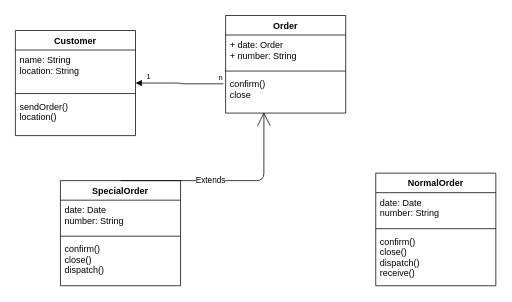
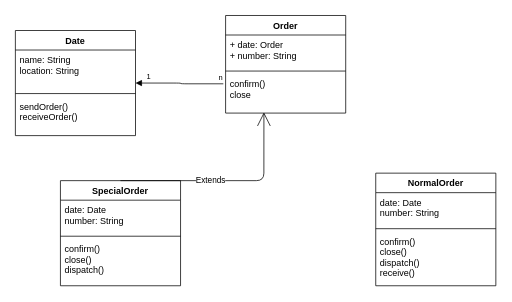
node "Customer": label "Customer" -> "Date"
node "sendOrder() location()": label "sendOrder() location()" -> "sendOrder() receiveOrder()"
